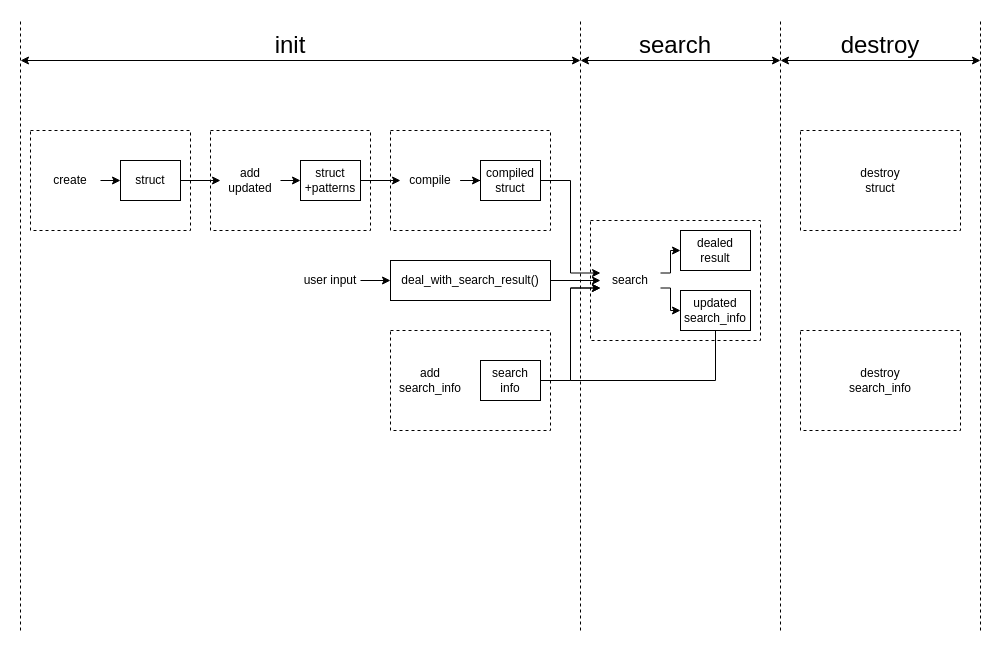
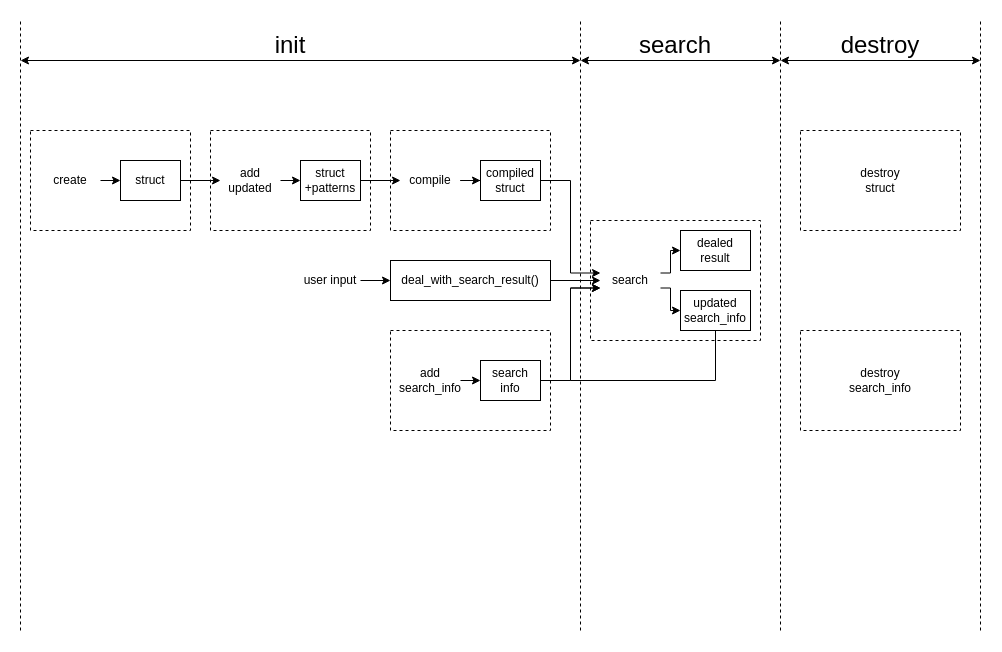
edge "add search_info" -> "search info": added
